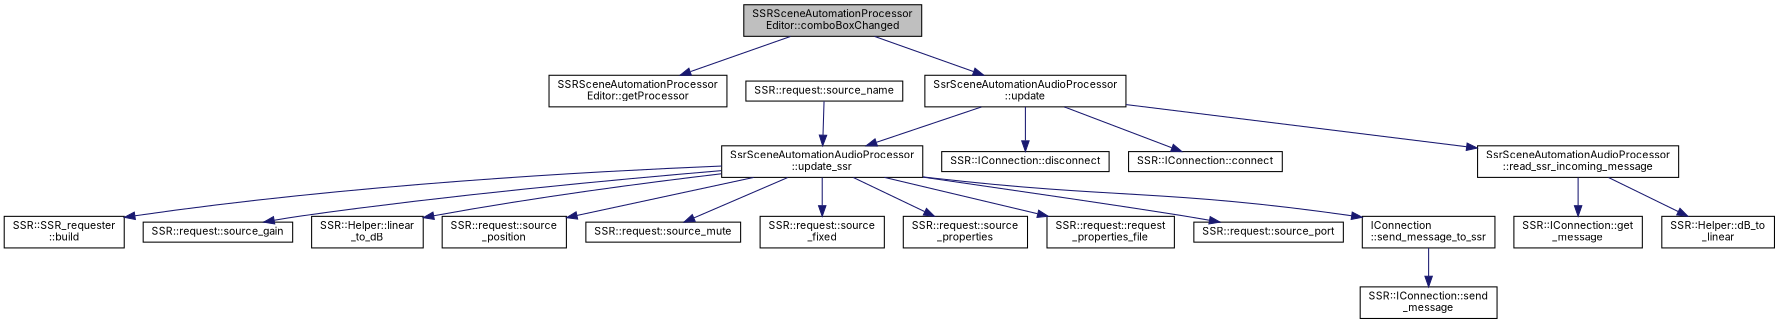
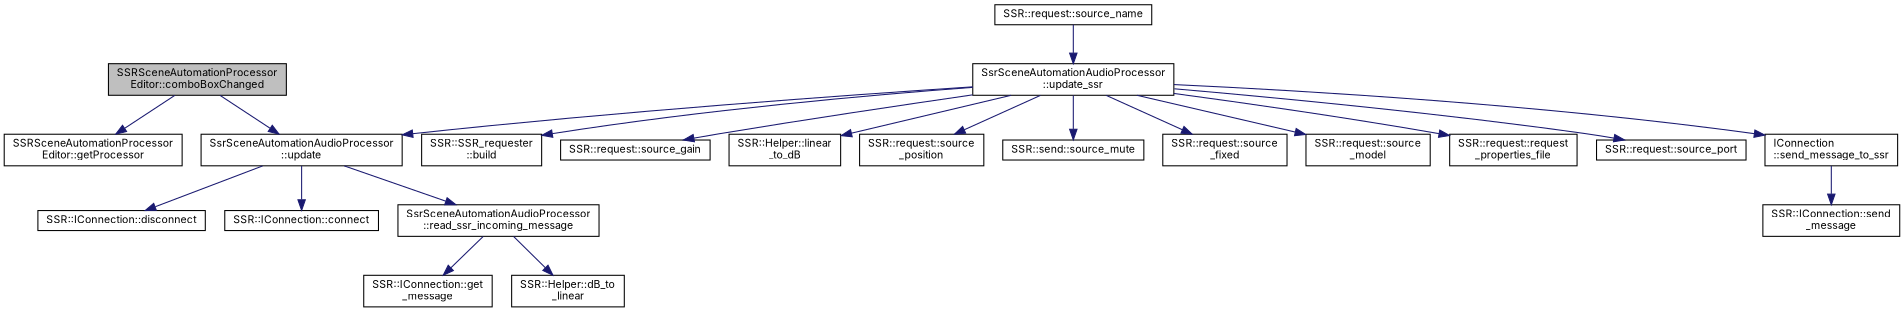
edge "SsrSceneAutomationAudioProcessor ::update" -> "SsrSceneAutomationAudioProcessor ::update_ssr": reversed
node "SSR::request::source_mute": label "SSR::request::source_mute" -> "SSR::send::source_mute"
node "SSR::request::source _properties": label "SSR::request::source _properties" -> "SSR::request::source _model"
